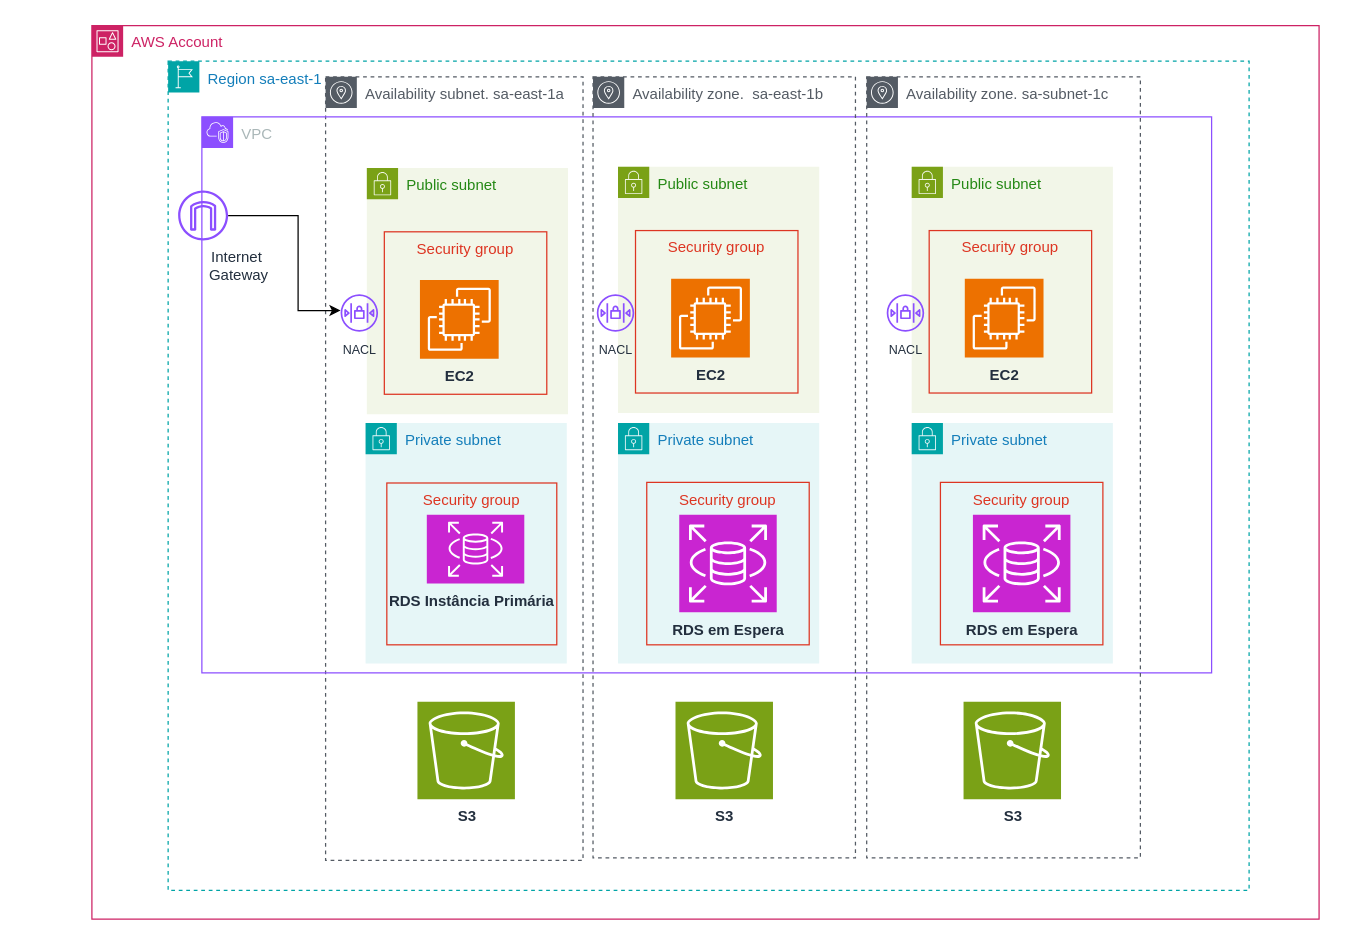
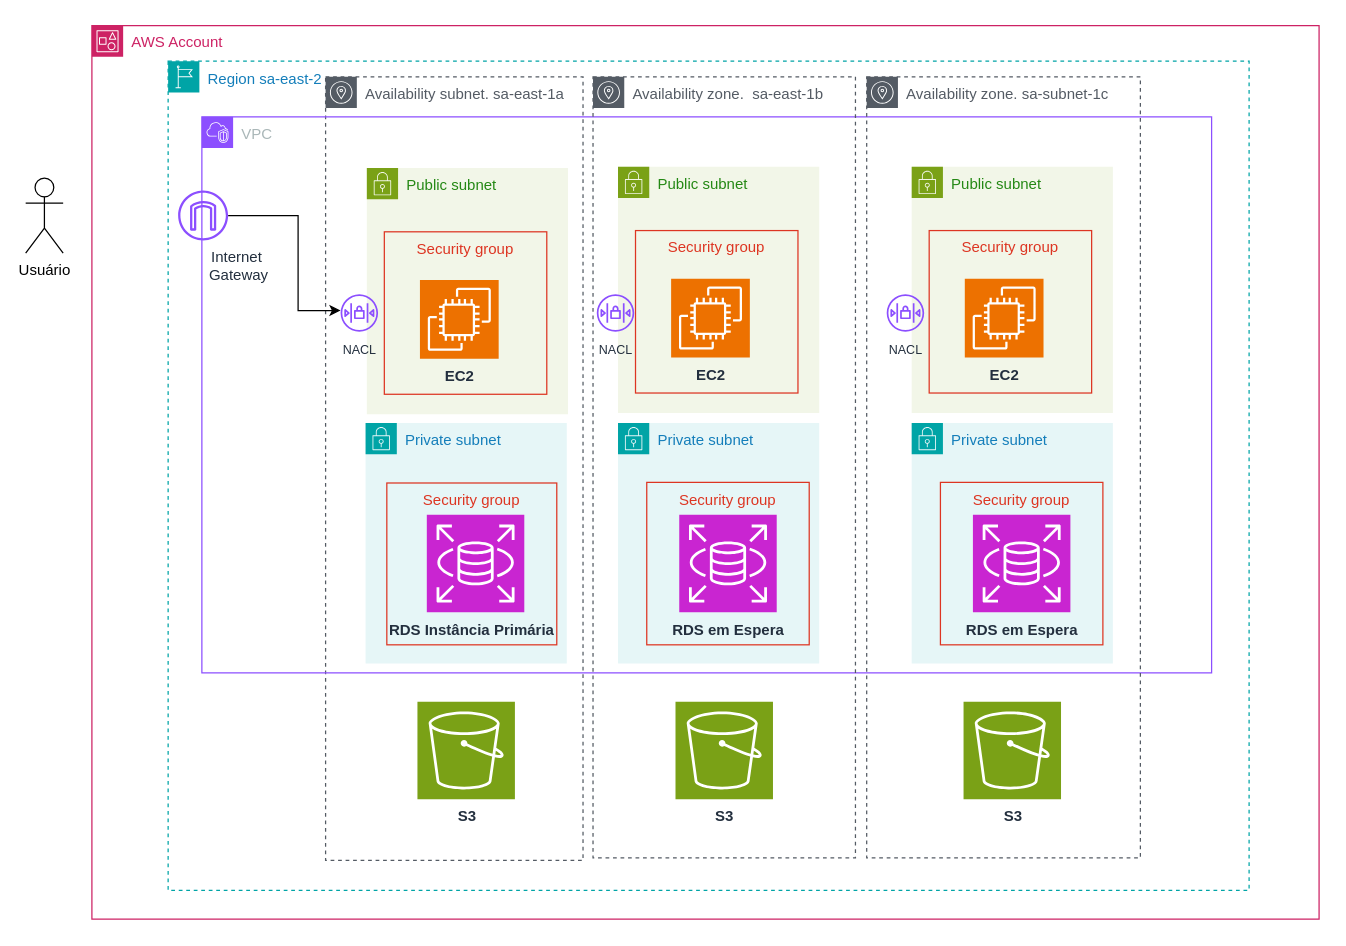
node "Region sa-east-1": label "Region sa-east-1" -> "Region sa-east-2"
node "Usuário": added
node "RDS Instância Primária": size 98x69 -> 98x98
